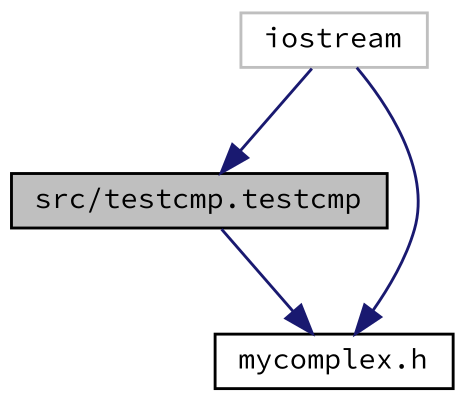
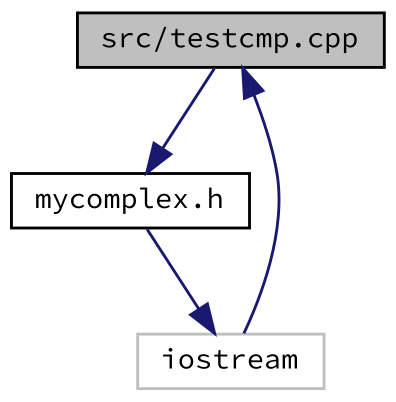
edge "iostream" -> "mycomplex.h": reversed
node "src/testcmp.testcmp": label "src/testcmp.testcmp" -> "src/testcmp.cpp"
